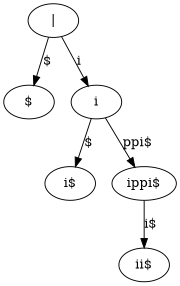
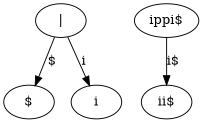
edge "i" -> "ippi$": removed, label "ppi$"
node "i$": removed
